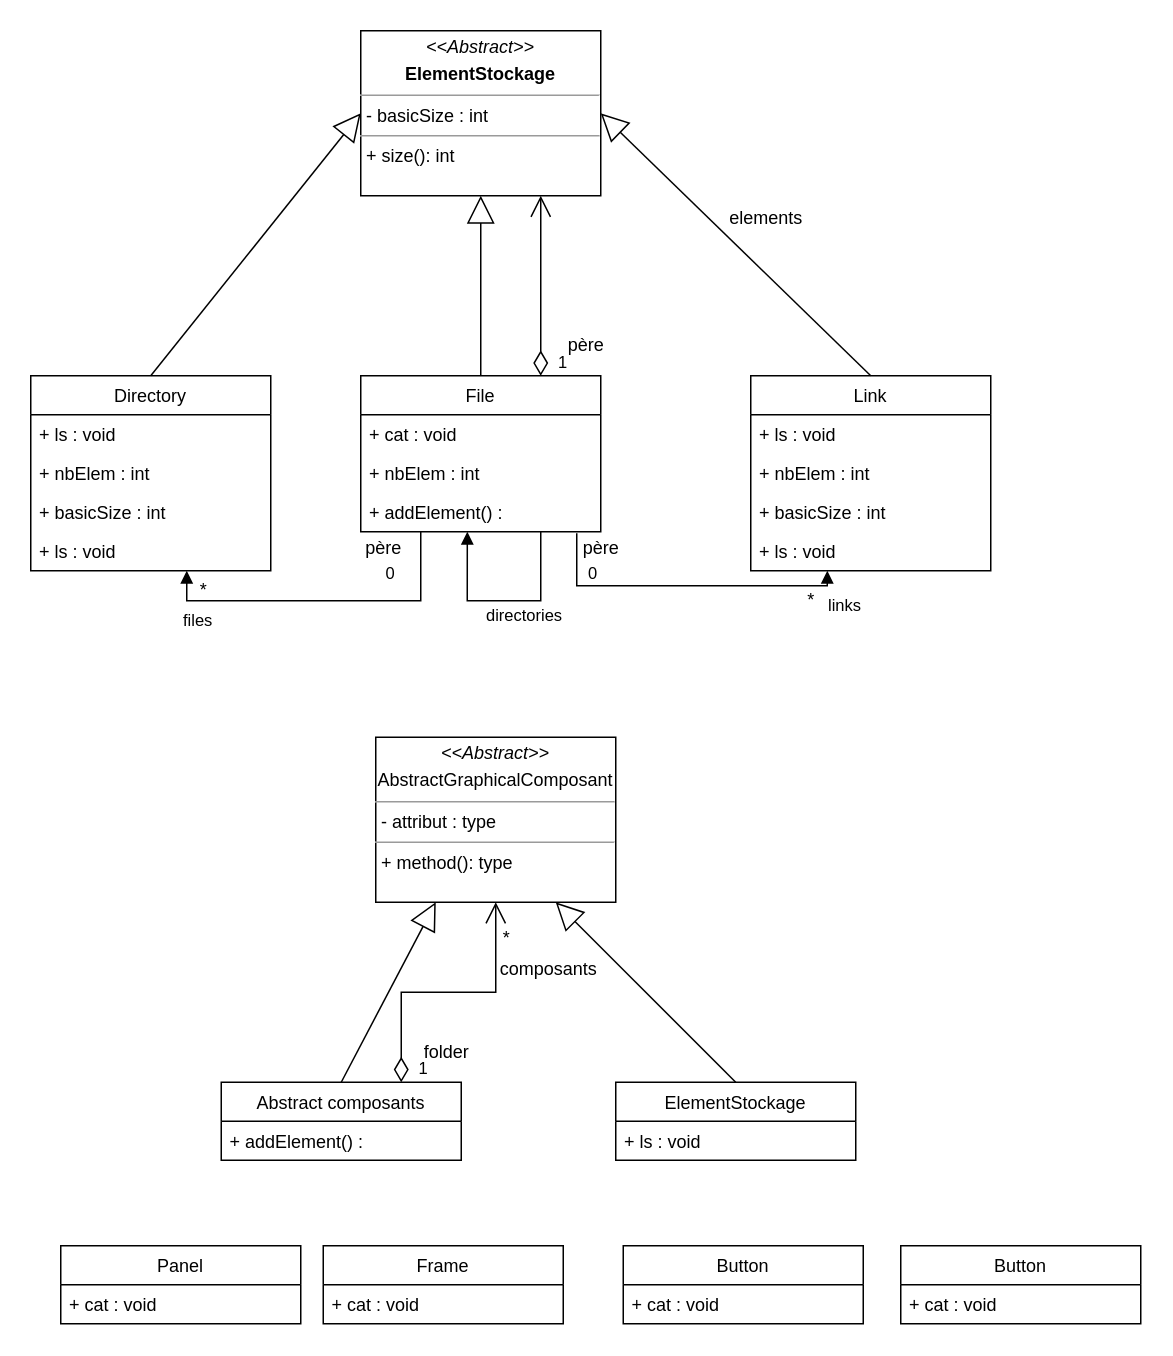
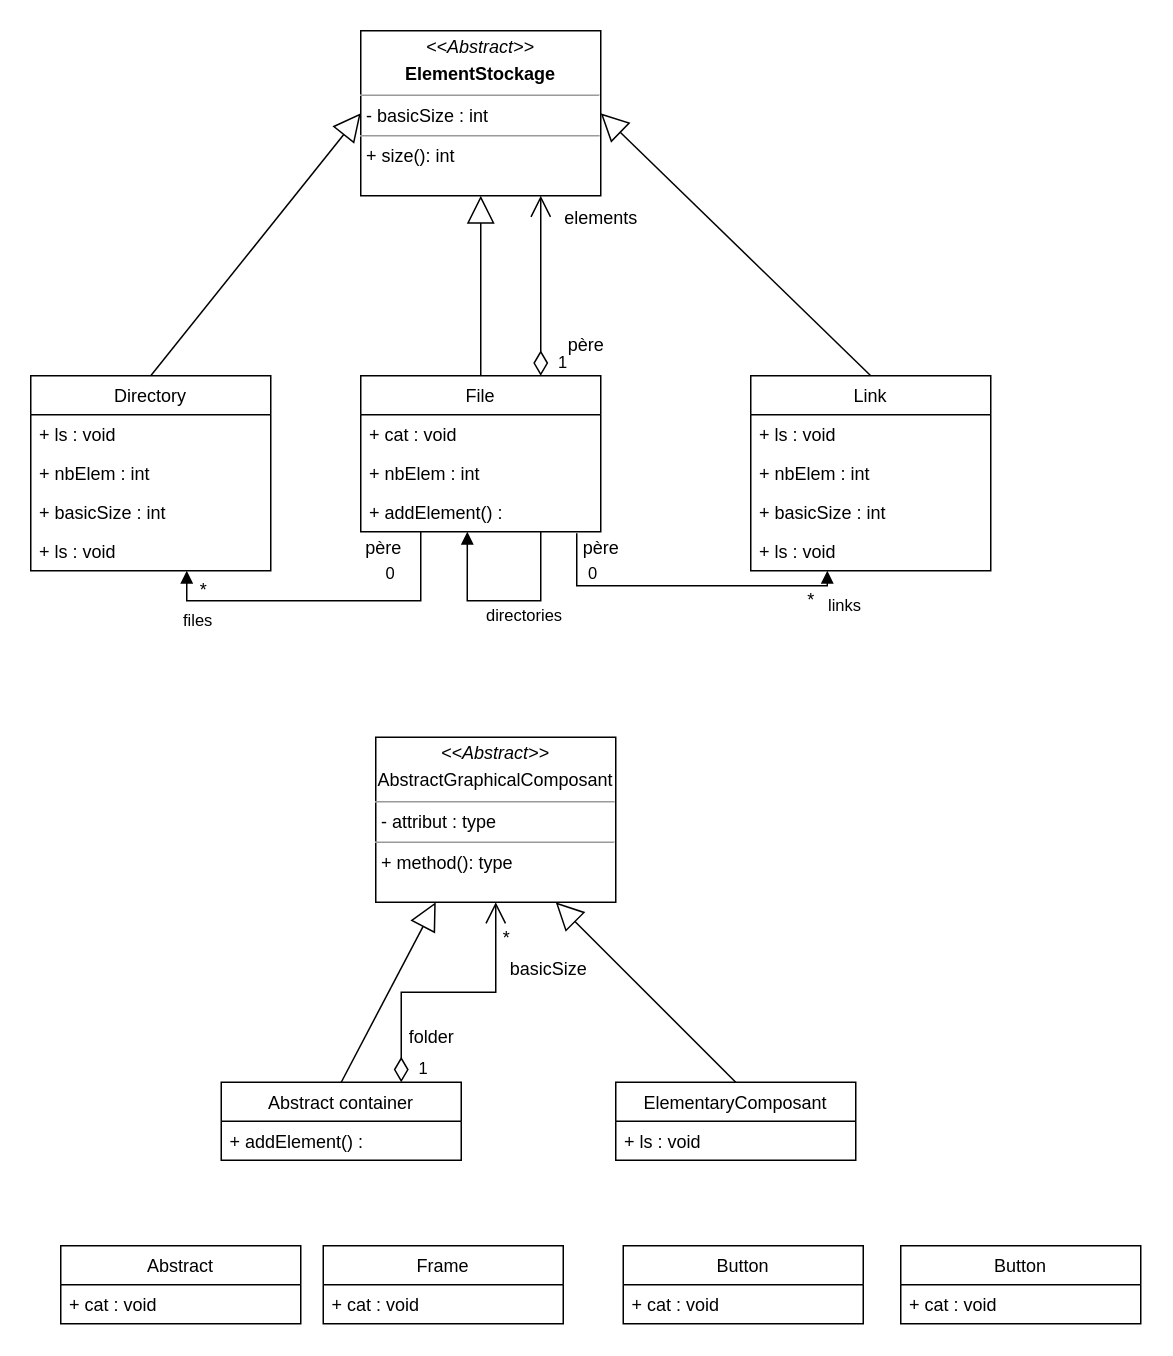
node "elements": moved (766, 218) -> (601, 218)
node "composants": label "composants" -> "basicSize"
node "folder": moved (446, 1052) -> (431, 1037)
node "Abstract composants": label "Abstract composants" -> "Abstract container"
node "ElementStockage": label "ElementStockage" -> "ElementaryComposant"
node "Panel": label "Panel" -> "Abstract"
